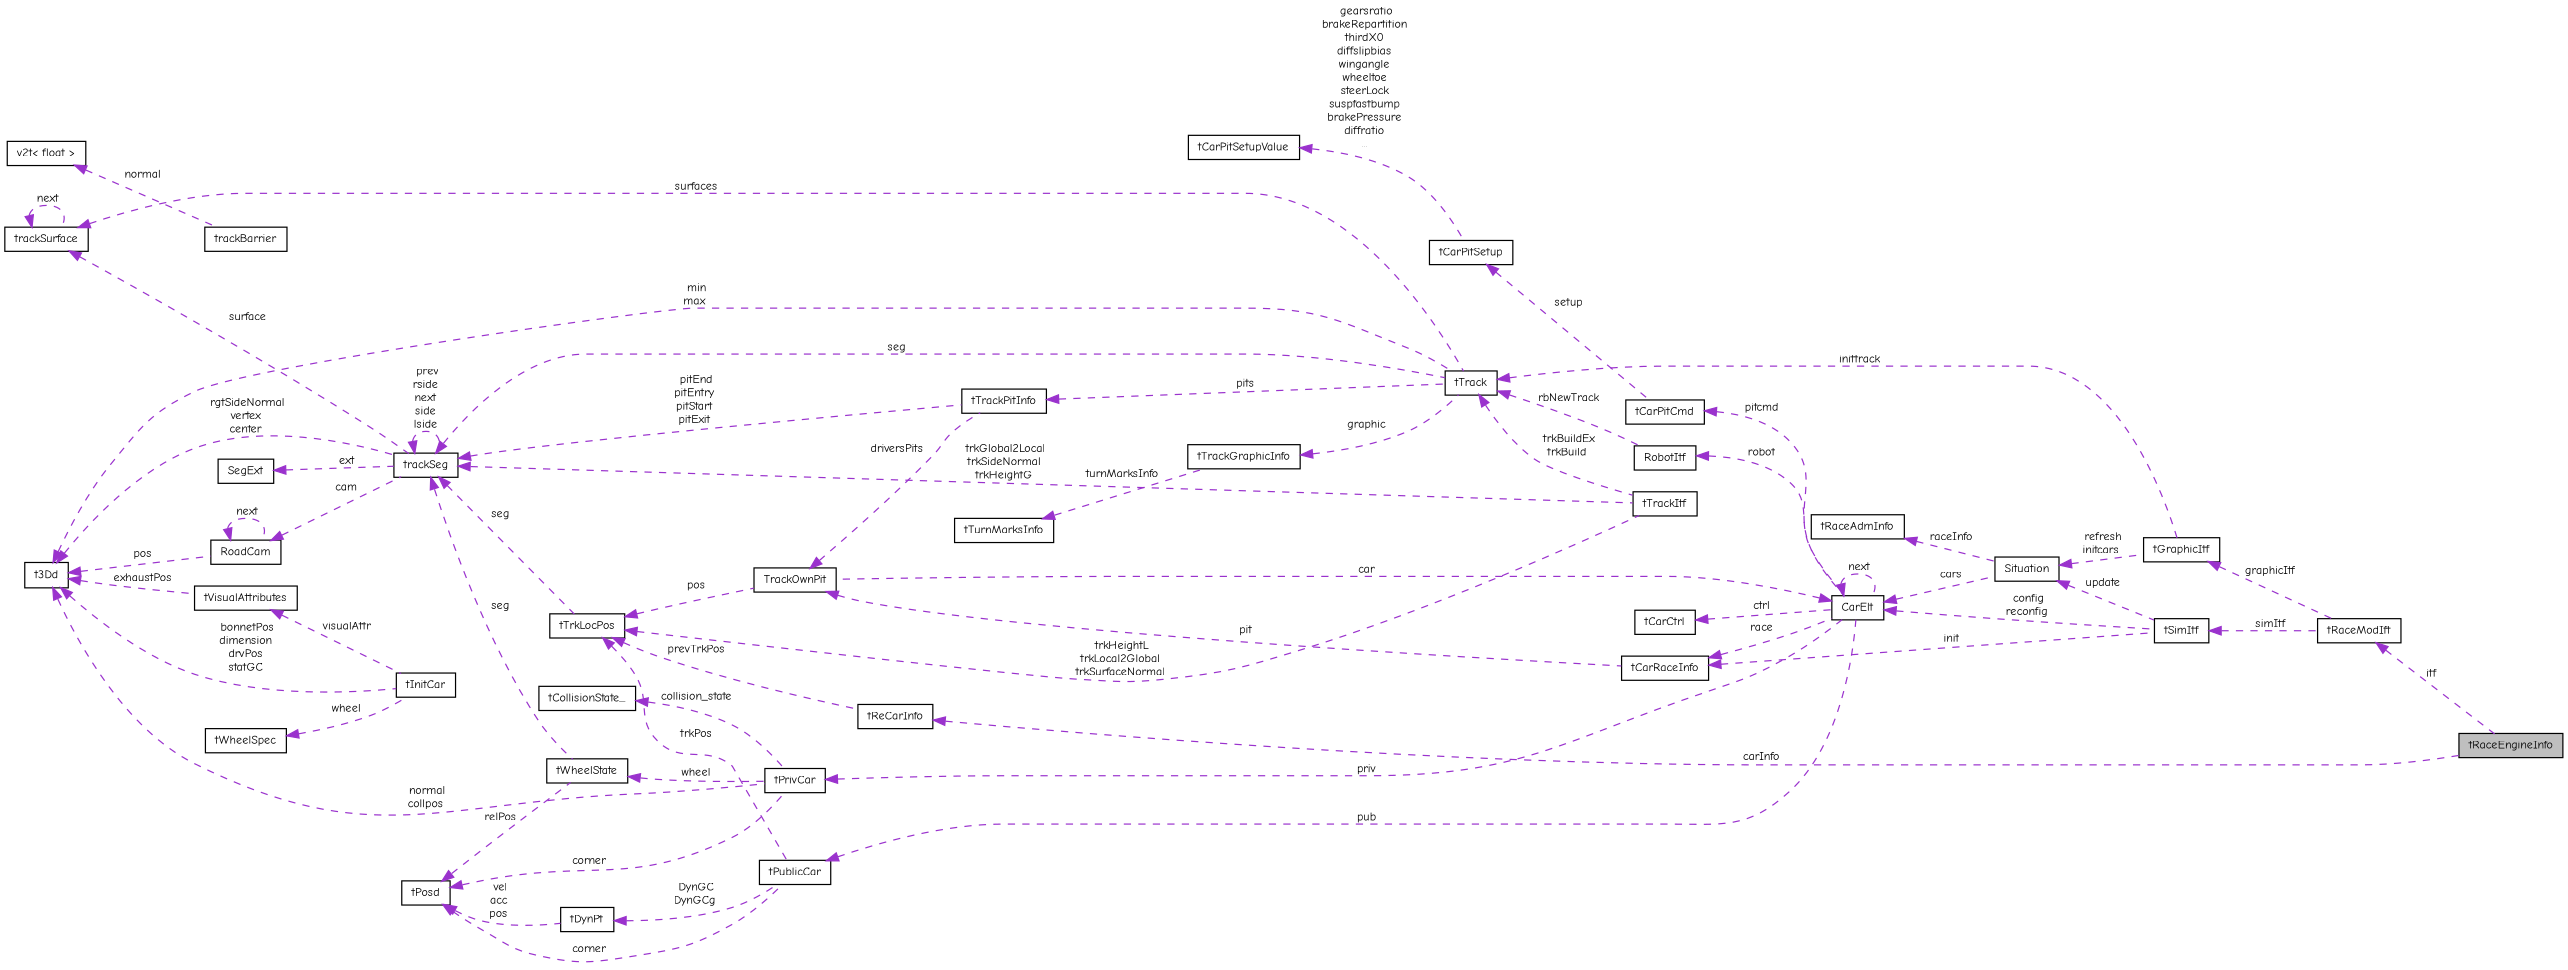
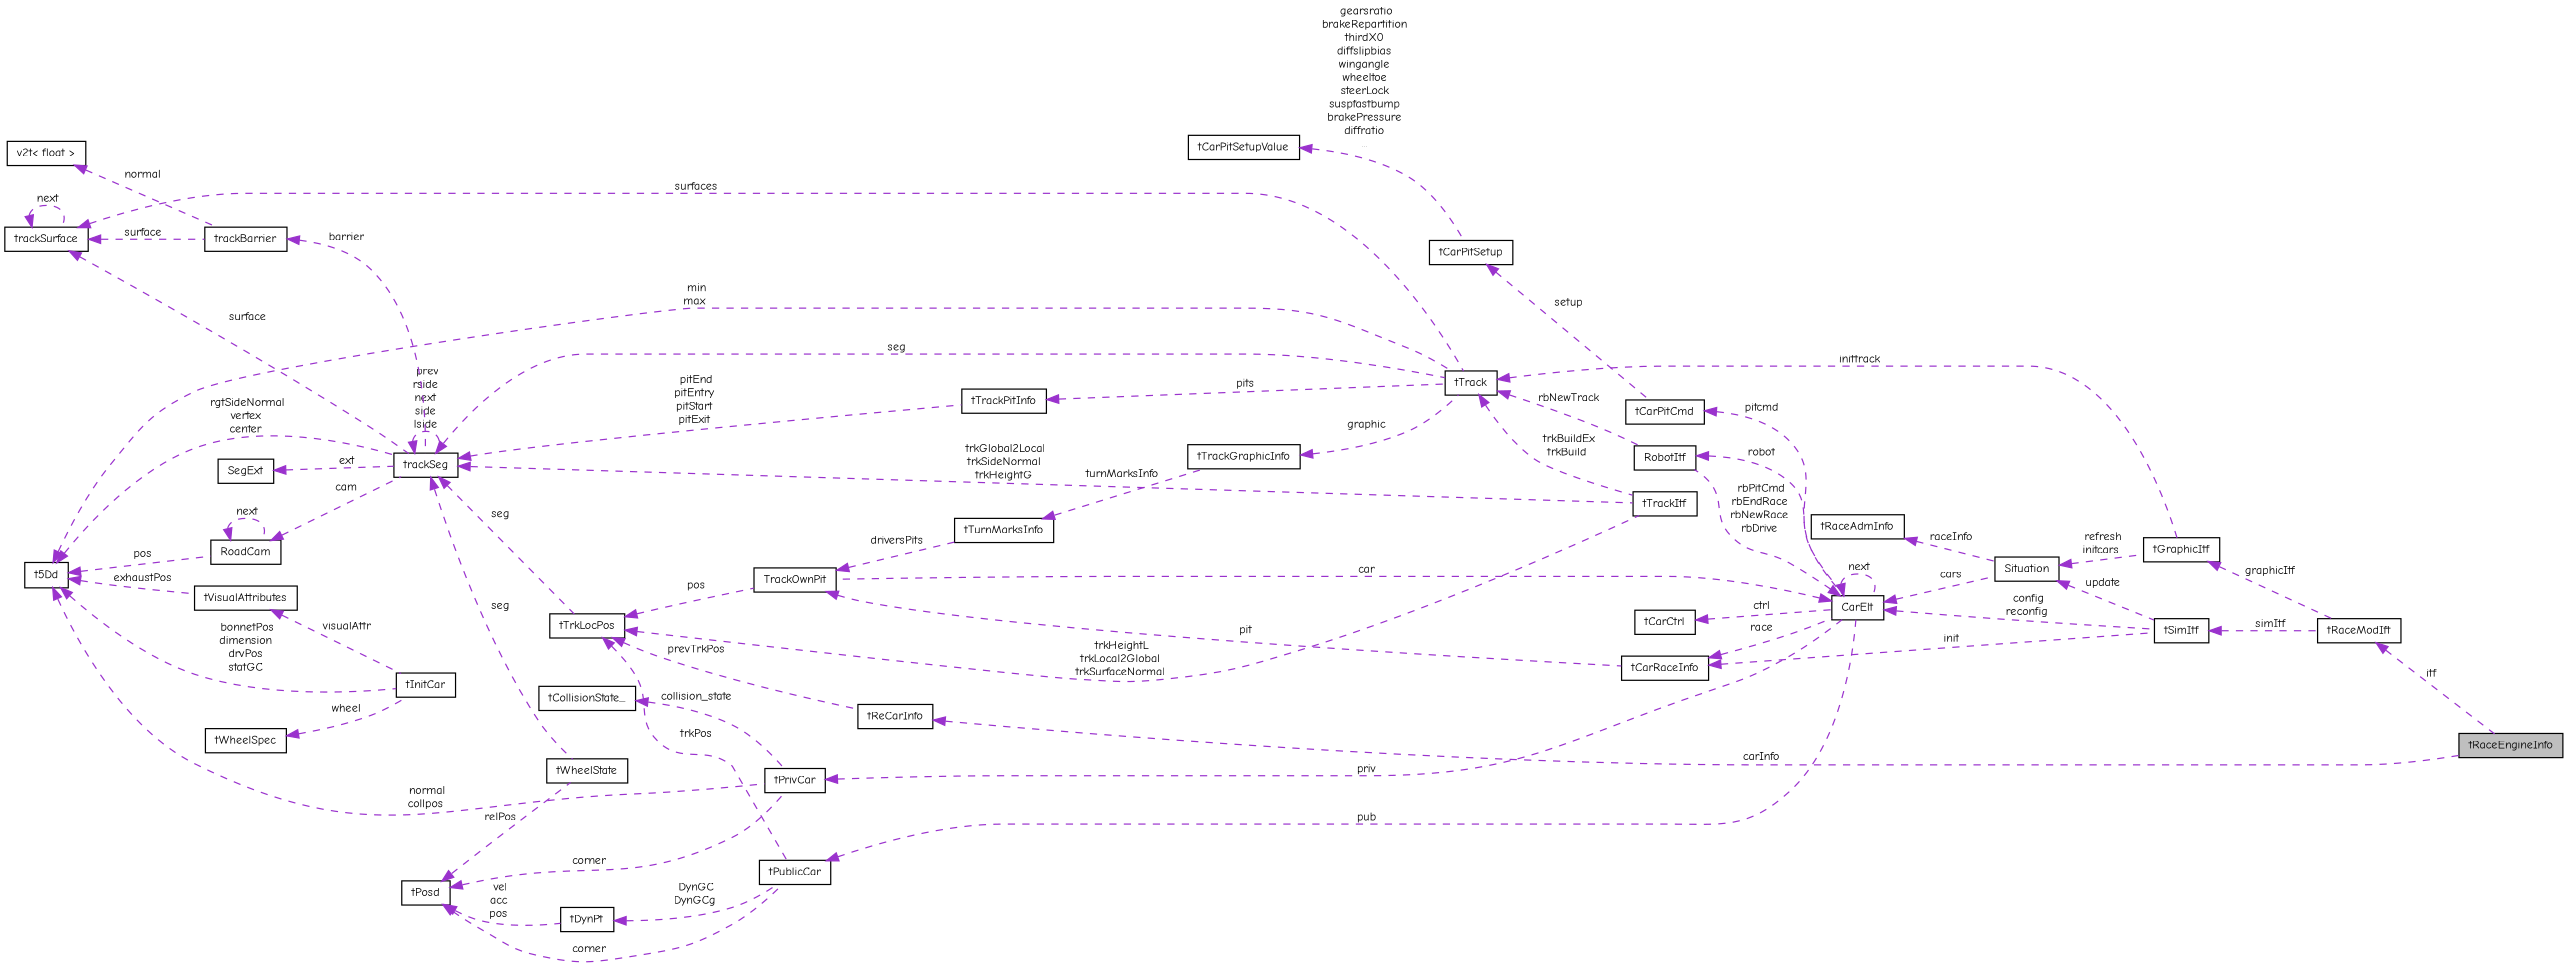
edge "trackBarrier" -> "trackSurface": added, label "surface"
edge "trackSeg" -> "trackBarrier": added, label "barrier"
edge "tTrackPitInfo" -> "TrackOwnPit": now "tTurnMarksInfo" -> "TrackOwnPit"
edge "RobotItf" -> "CarElt": added, label "rbPitCmd rbEndRace rbNewRace rbDrive"
node "t3Dd": label "t3Dd" -> "t5Dd"
edge "tPrivCar" -> "tWheelState": removed, label "wheel"
